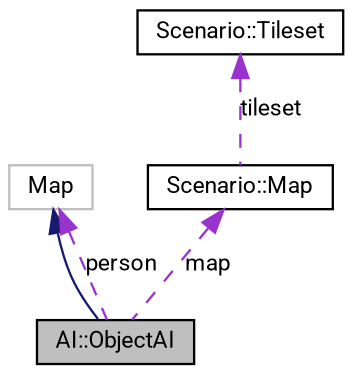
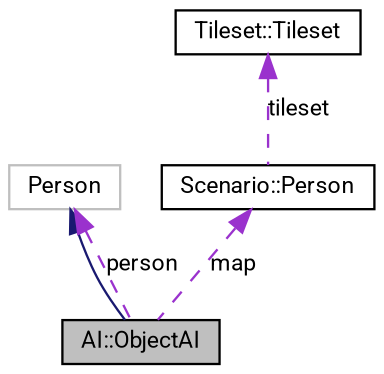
node "Scenario::Tileset": label "Scenario::Tileset" -> "Tileset::Tileset"
node "Map": label "Map" -> "Person"
node "Scenario::Map": label "Scenario::Map" -> "Scenario::Person"
